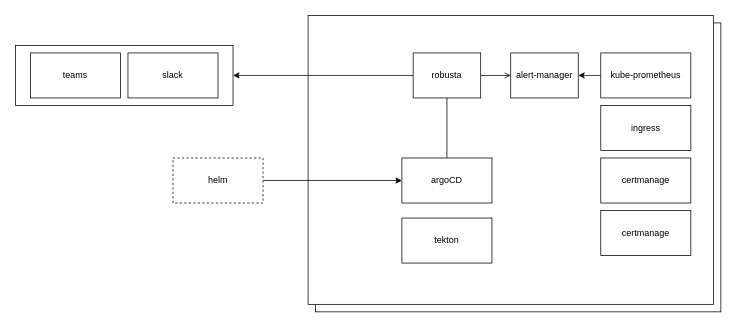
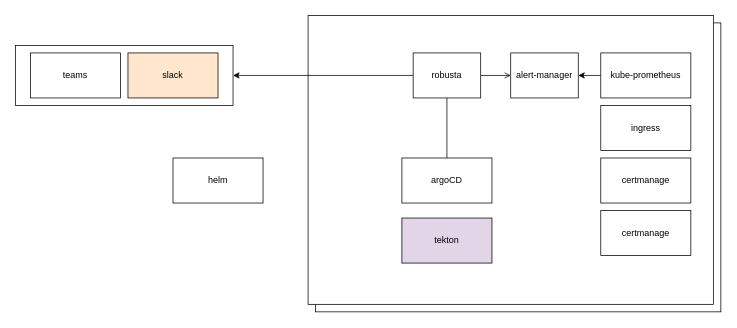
node "slack": fillcolor #ffffff -> #ffe6cc
node "helm": style dashed -> solid
edge "helm" -> "argoCD": removed
node "tekton": fillcolor #ffffff -> #e1d5e7
